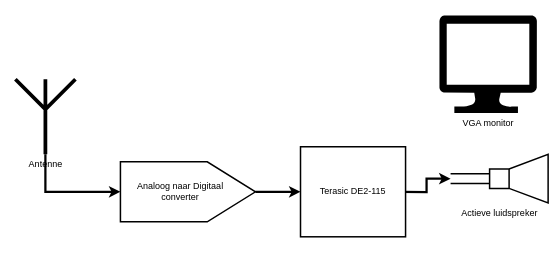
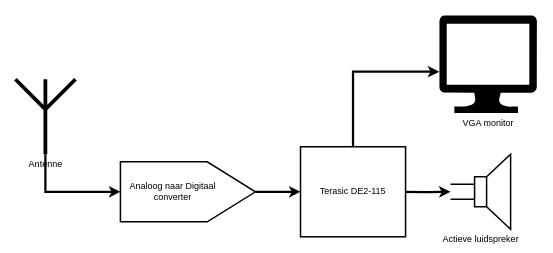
edge "Terasic DE2-115" -> "VGA monitor": added
node "Actieve luidspreker": size 98x49 -> 60x75
node "Analoog naar Digitaal converter": moved (180, 192) -> (173, 192)
